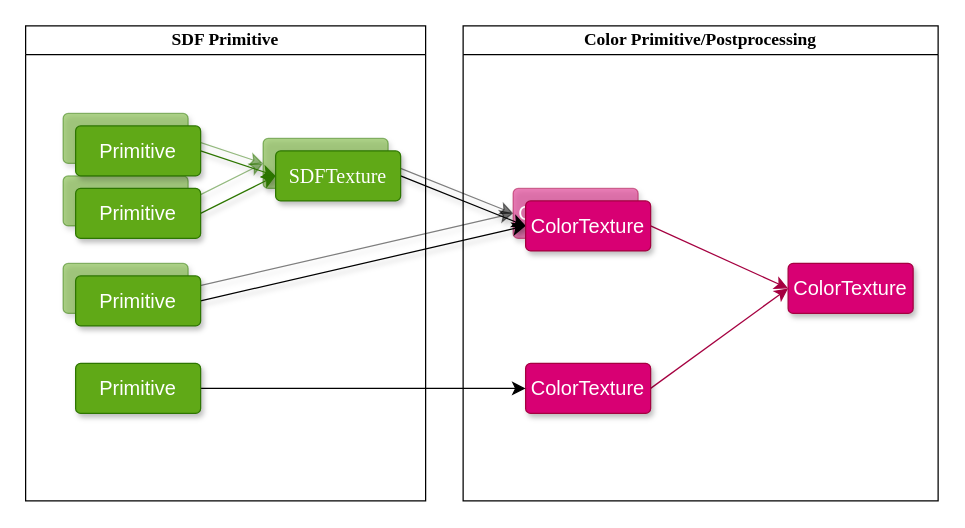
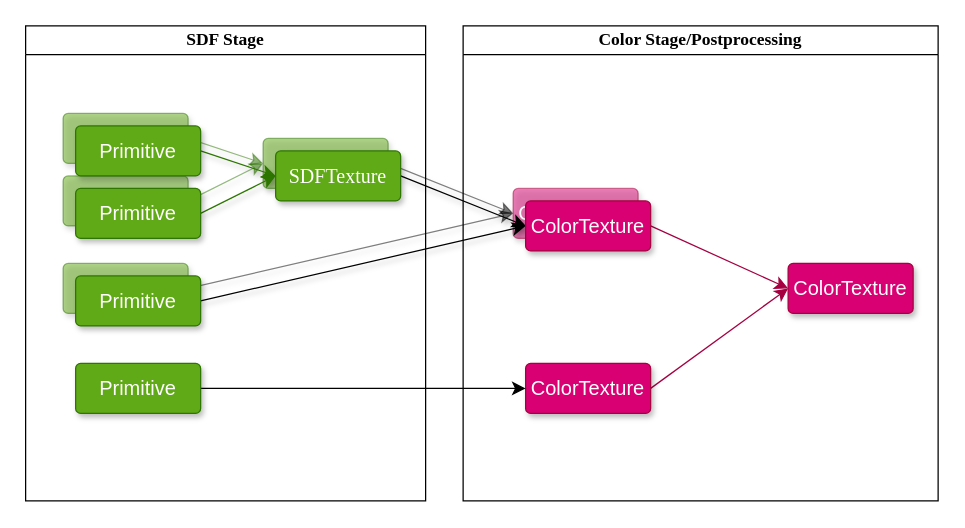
node "SDF Primitive": label "SDF Primitive" -> "SDF Stage"
node "Color Primitive/Postprocessing": label "Color Primitive/Postprocessing" -> "Color Stage/Postprocessing"
